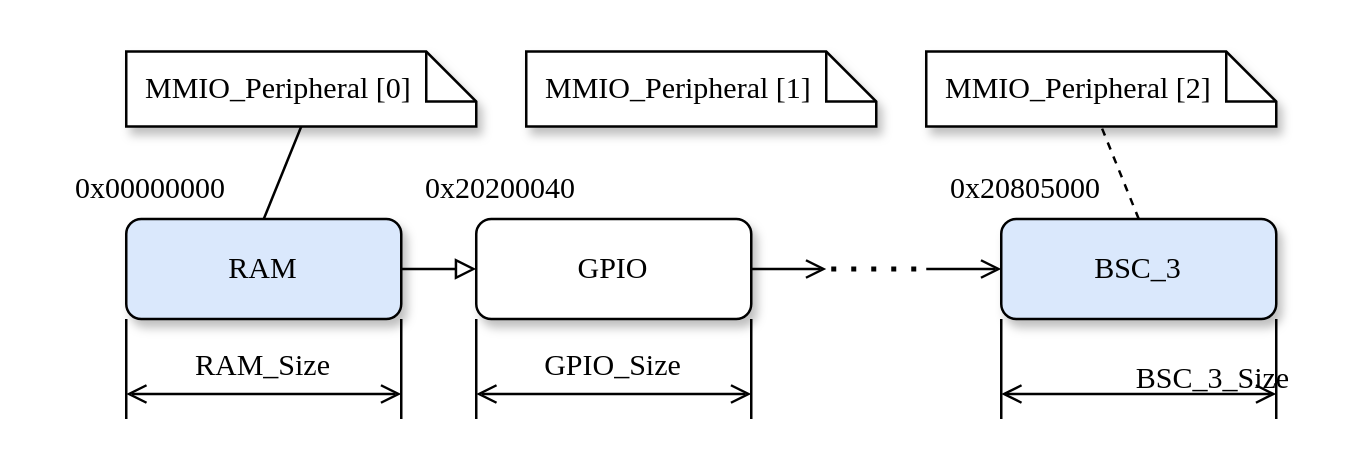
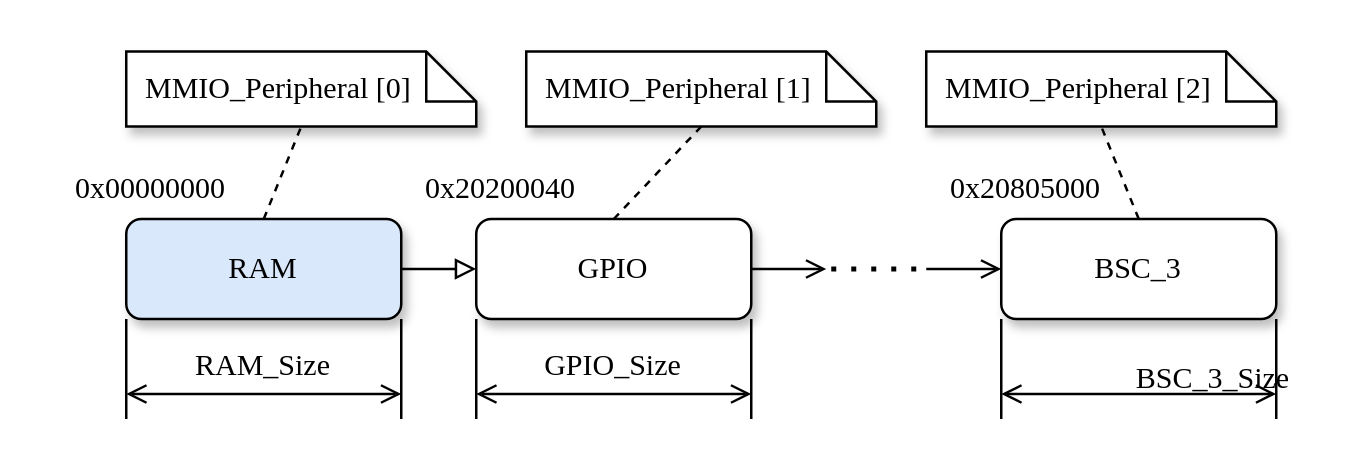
edge "MMIO_Peripheral [0]" -- "RAM": style solid -> dashed
edge "MMIO_Peripheral [1]" -- "GPIO": added
node "BSC_3": fillcolor #dae8fc -> #ffffff
